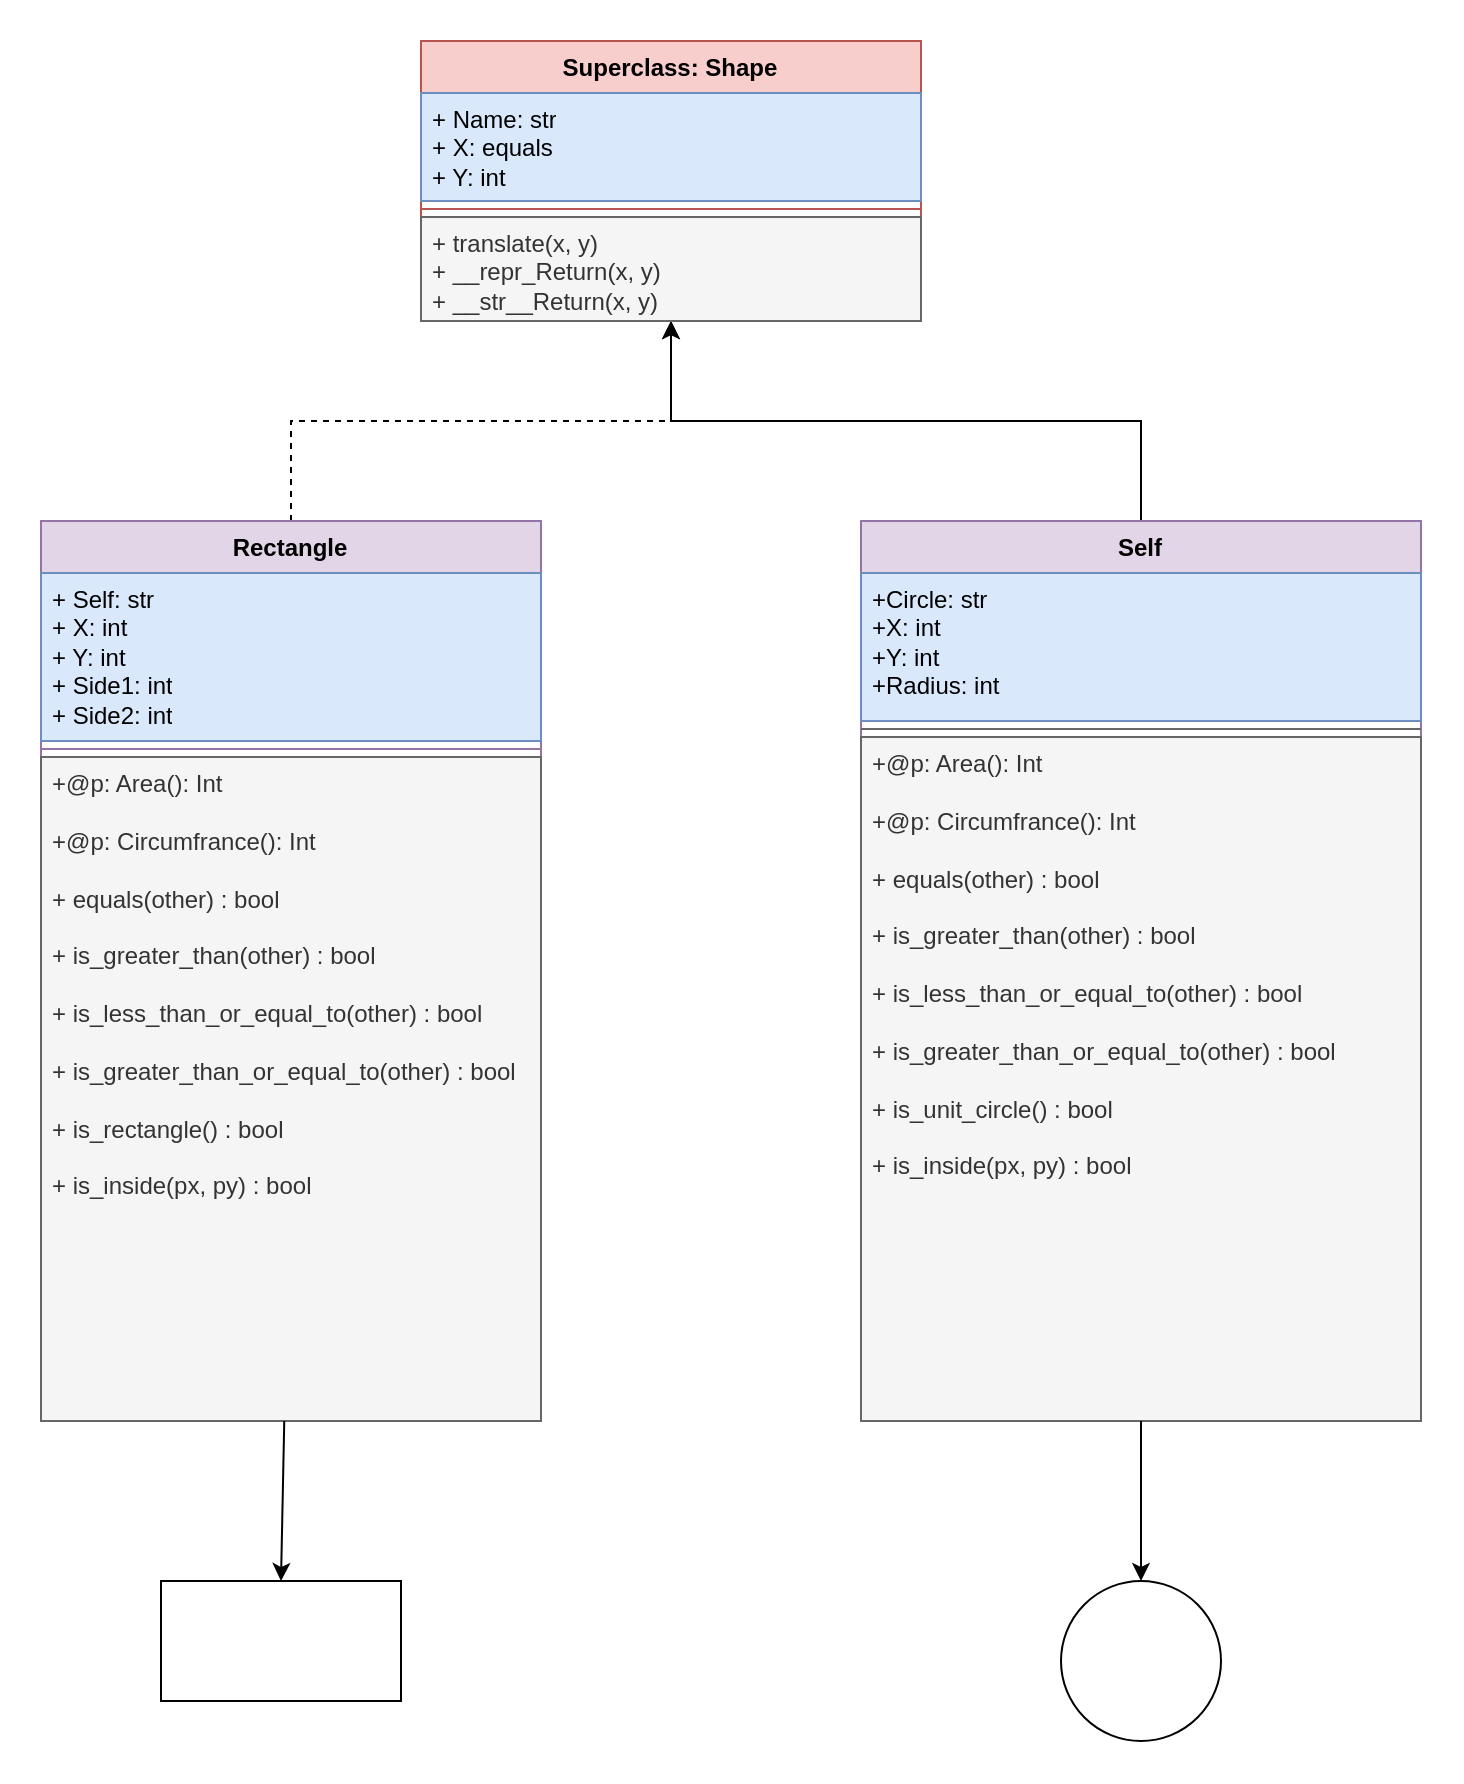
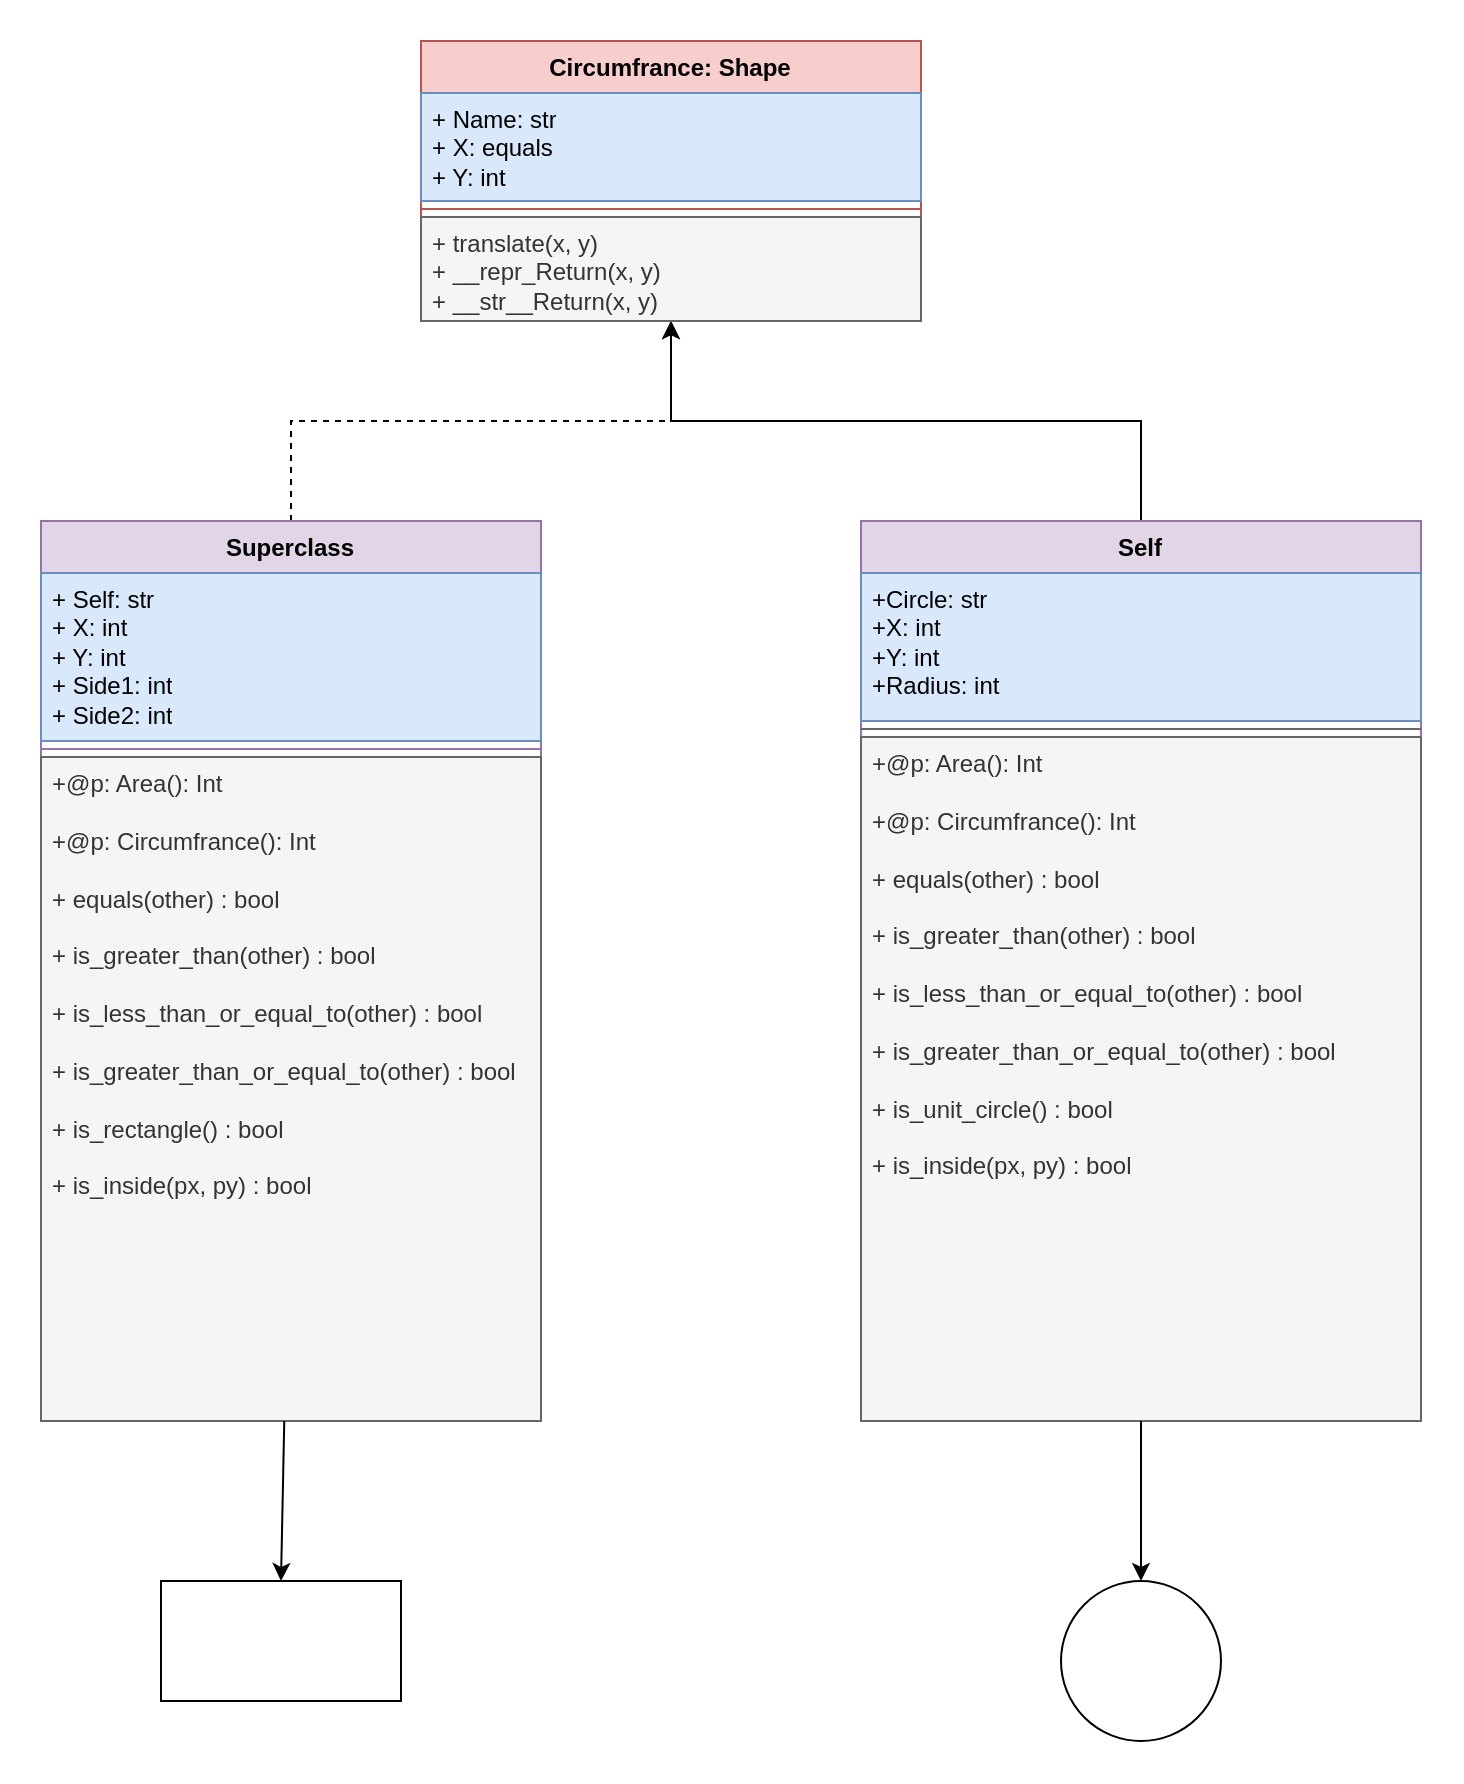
node "Superclass: Shape": label "Superclass: Shape" -> "Circumfrance: Shape"
node "Rectangle": label "Rectangle" -> "Superclass"
